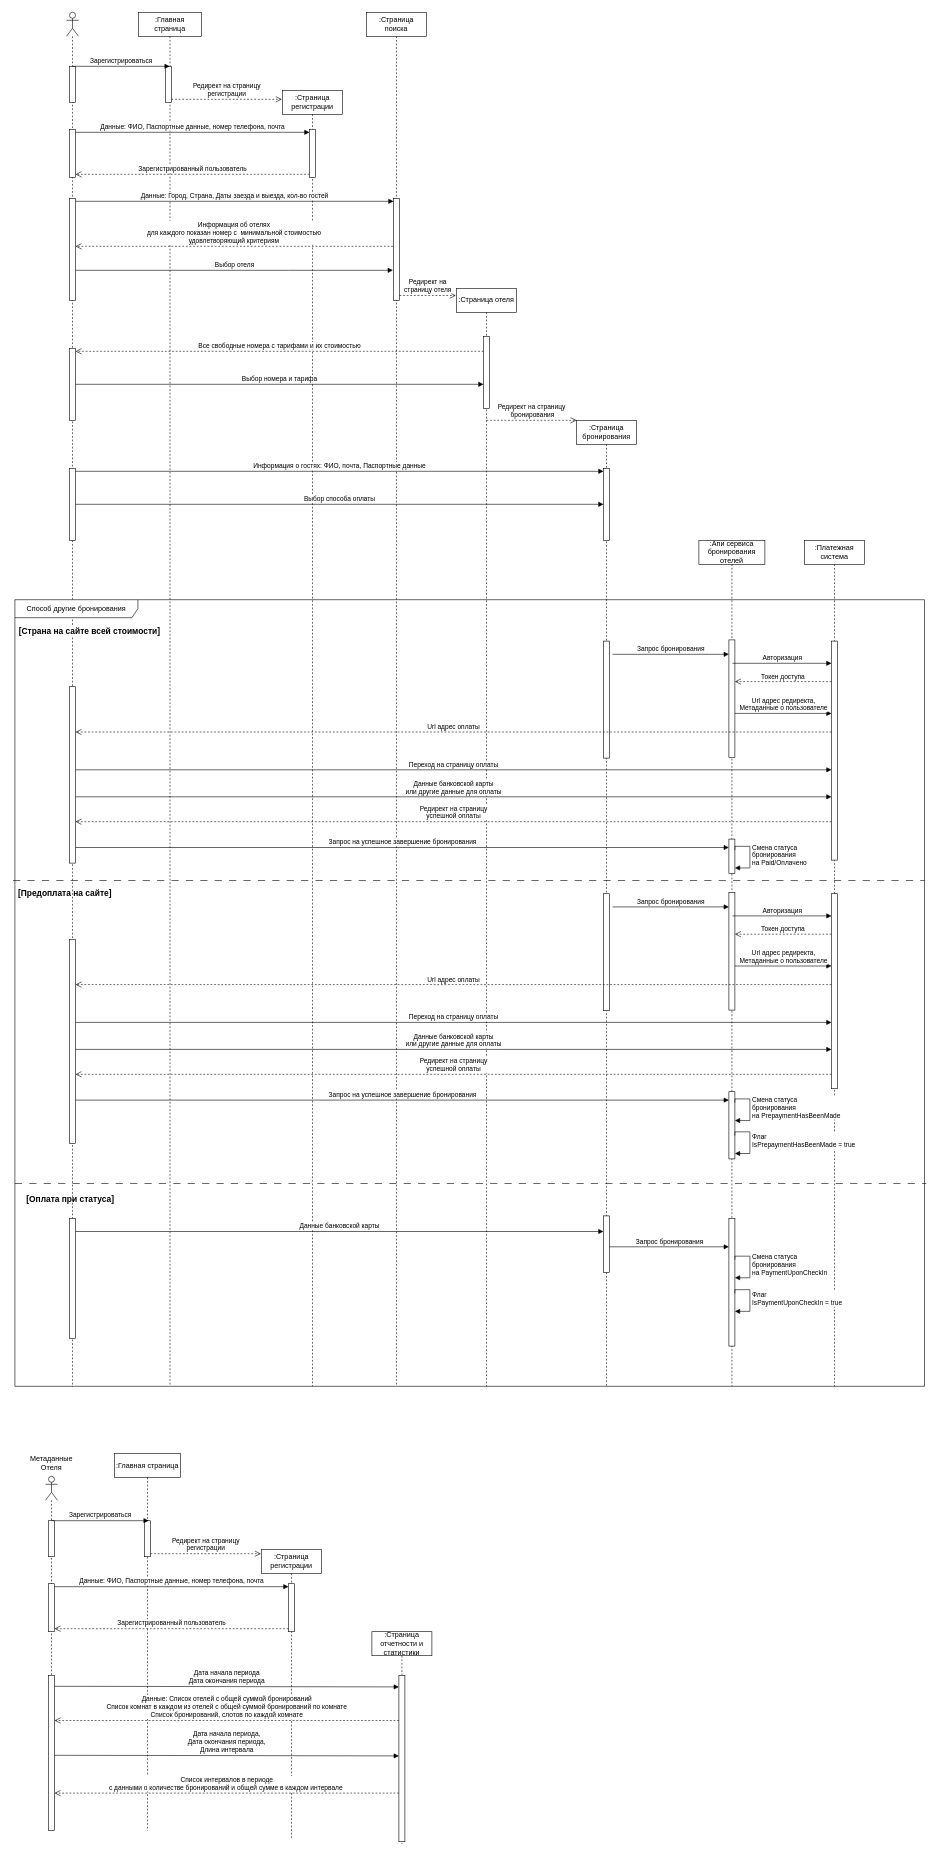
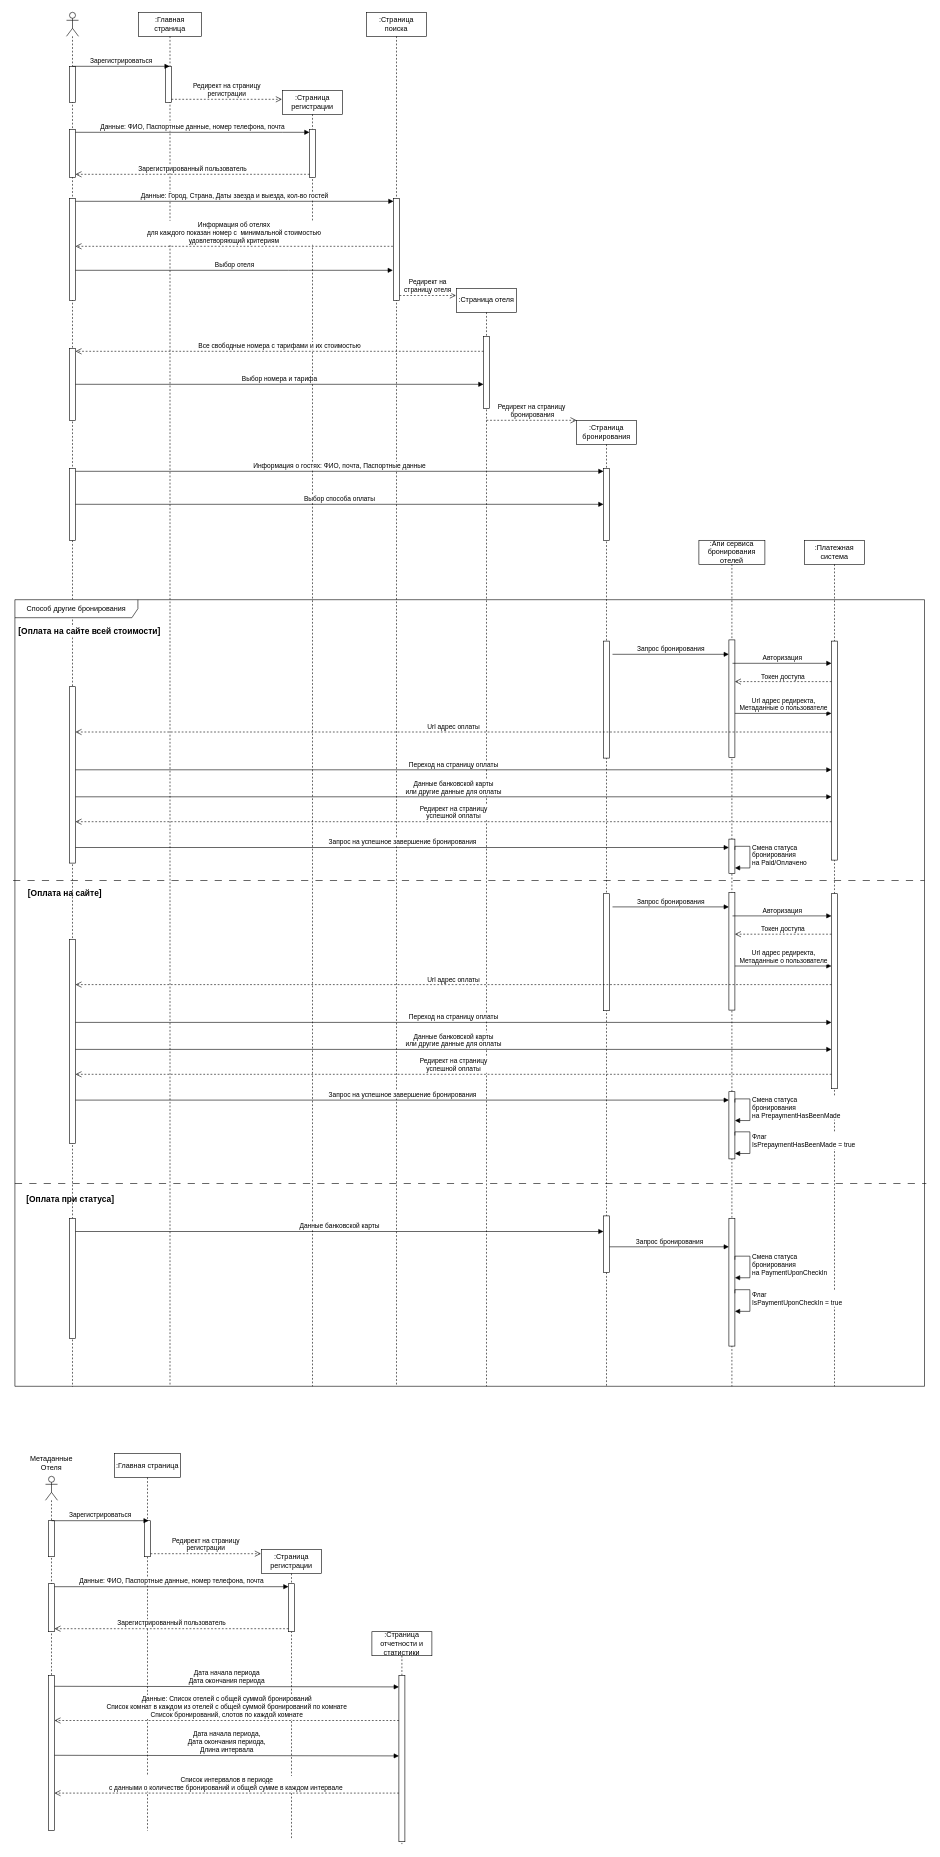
node "[Страна на сайте всей стоимости]": label "[Страна на сайте всей стоимости]" -> "[Оплата на сайте всей стоимости]"
node "[Предоплата на сайте]": label "[Предоплата на сайте]" -> "[Оплата на сайте]"
